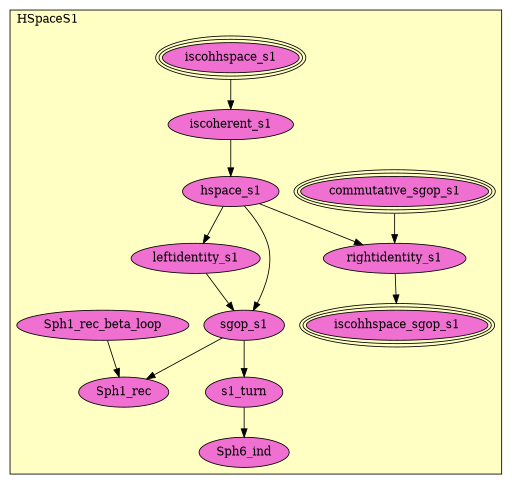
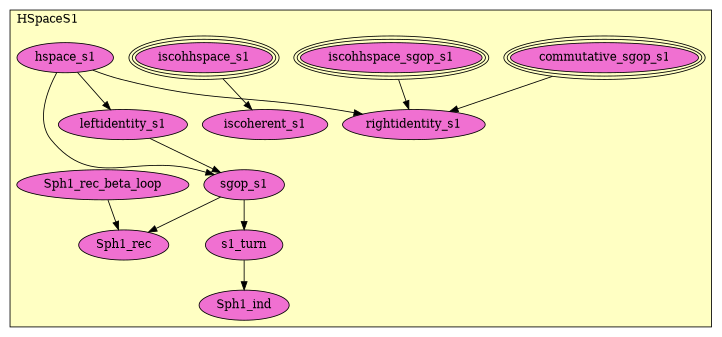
edge "iscoherent_s1" -> "hspace_s1": removed
edge "rightidentity_s1" -> "iscohhspace_sgop_s1": reversed
node "Sph6_ind": label "Sph6_ind" -> "Sph1_ind"
